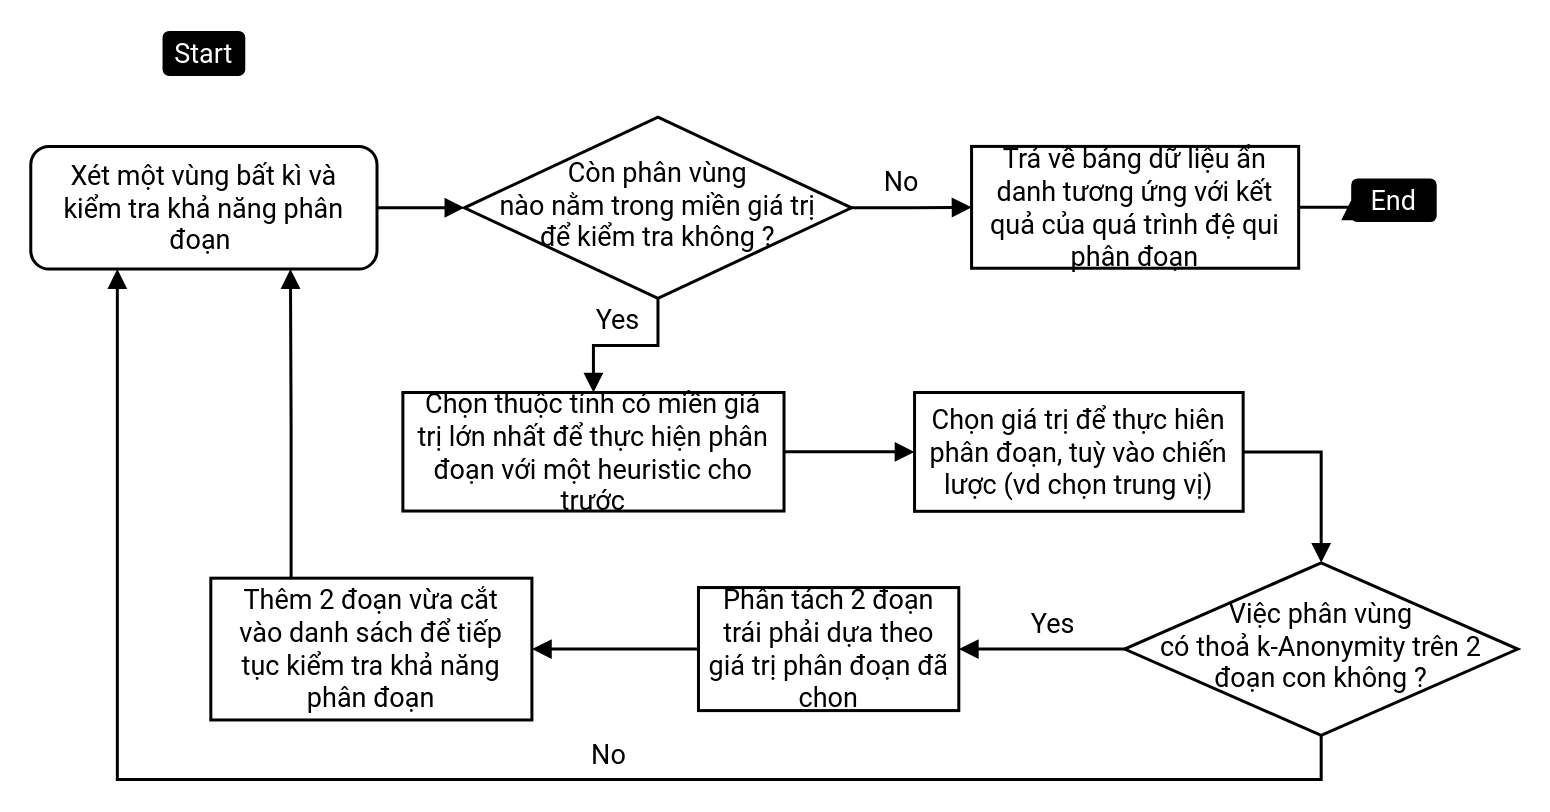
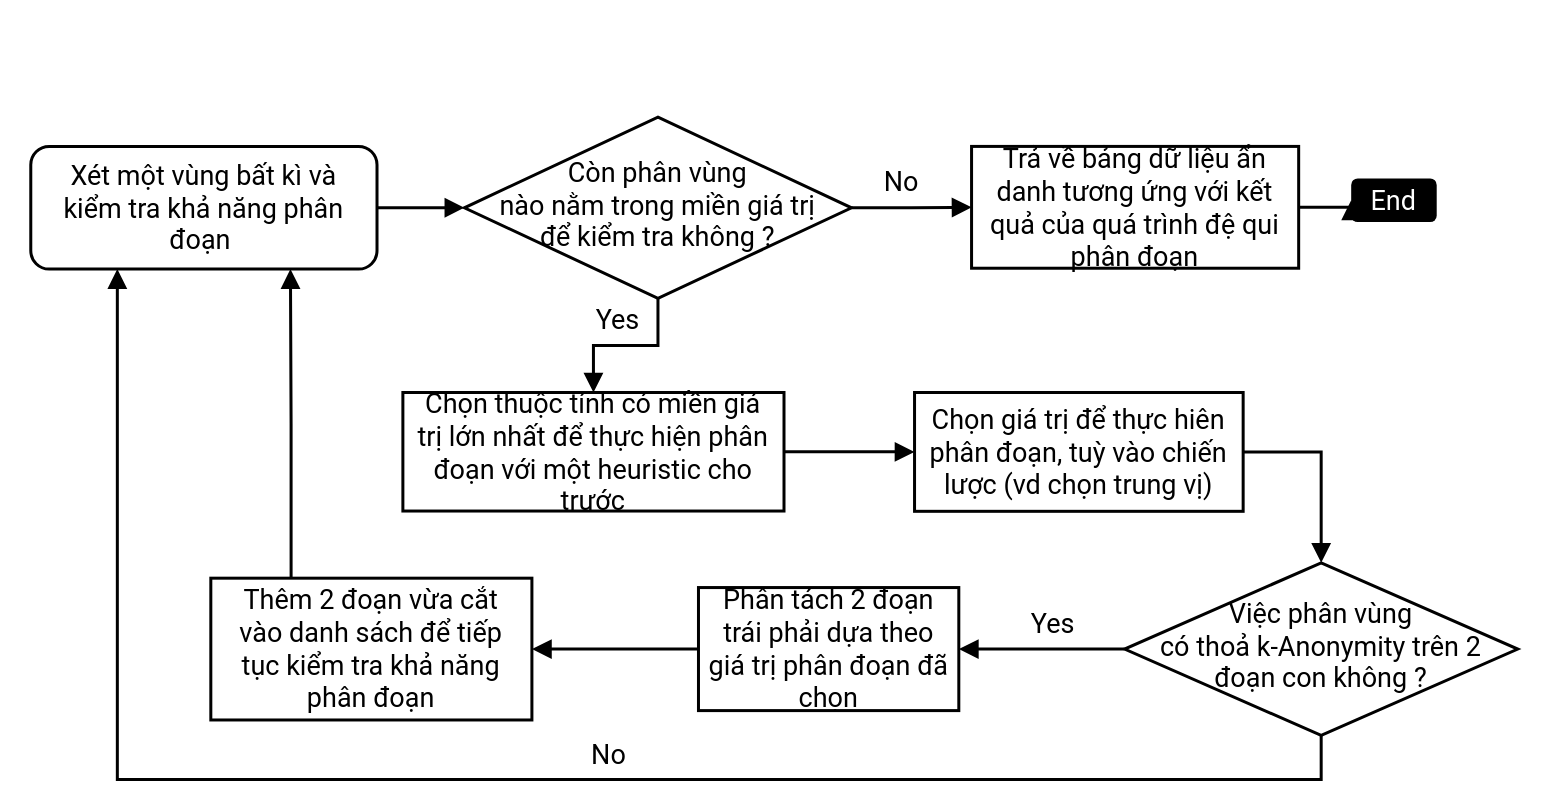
node "Start": removed
